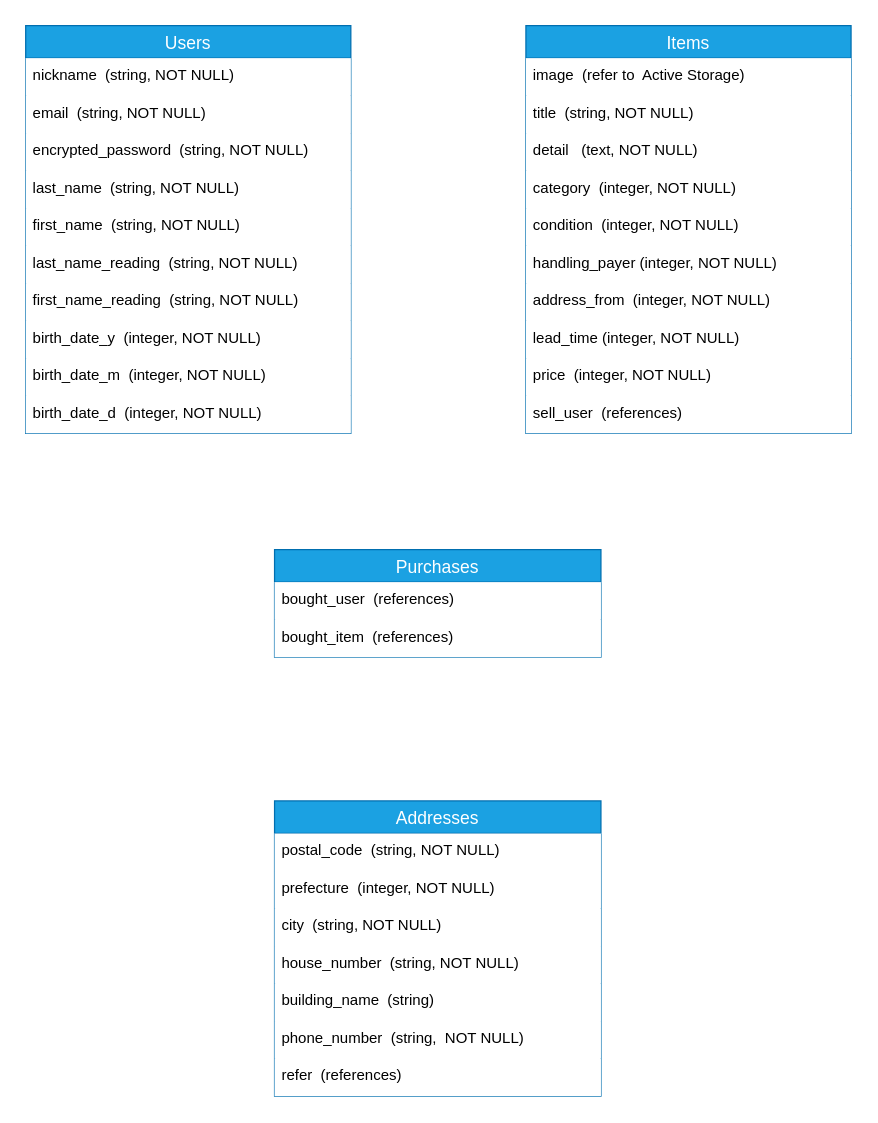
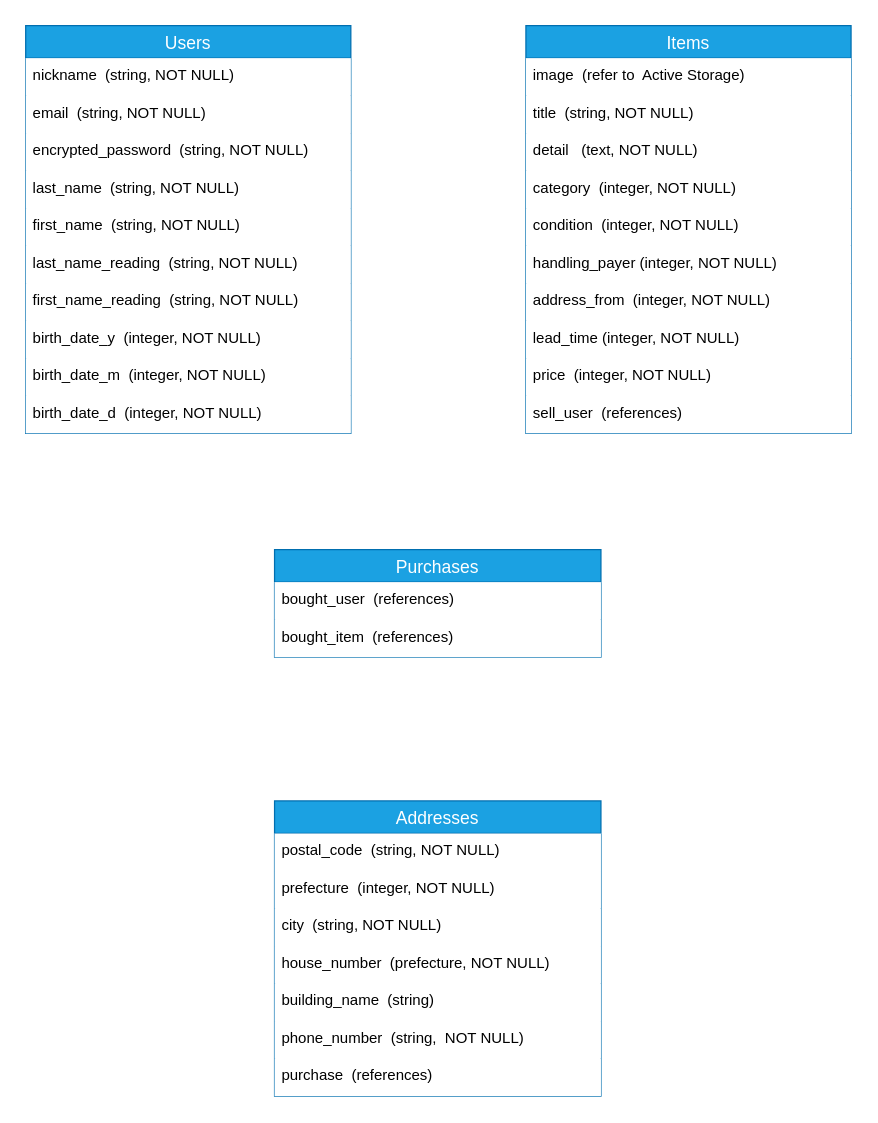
node "house_number (string, NOT NULL)": label "house_number (string, NOT NULL)" -> "house_number (prefecture, NOT NULL)"
node "refer (references)": label "refer (references)" -> "purchase (references)"
